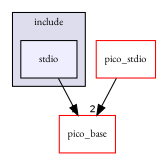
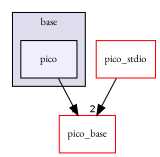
cluster "include": label "include" -> "base"
node "stdio": label "stdio" -> "pico"
